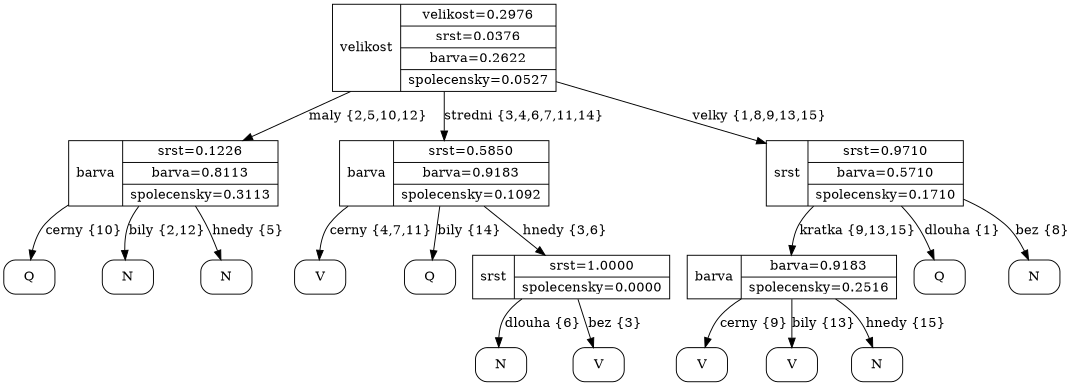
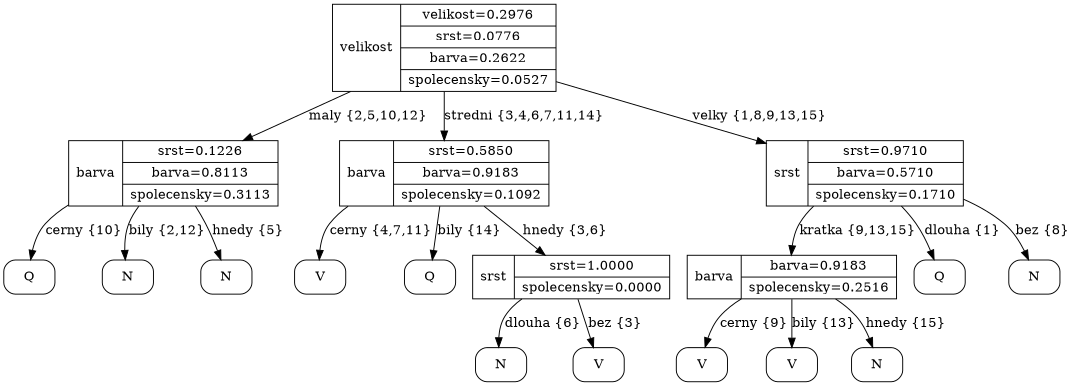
node "velikost": text "srst=0.0376" -> "srst=0.0776"
